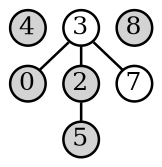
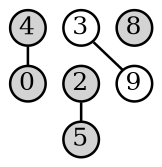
edge "3" -- "0": now "4" -- "0"
edge "3" -- "2": removed
node "7": label "7" -> "9"
